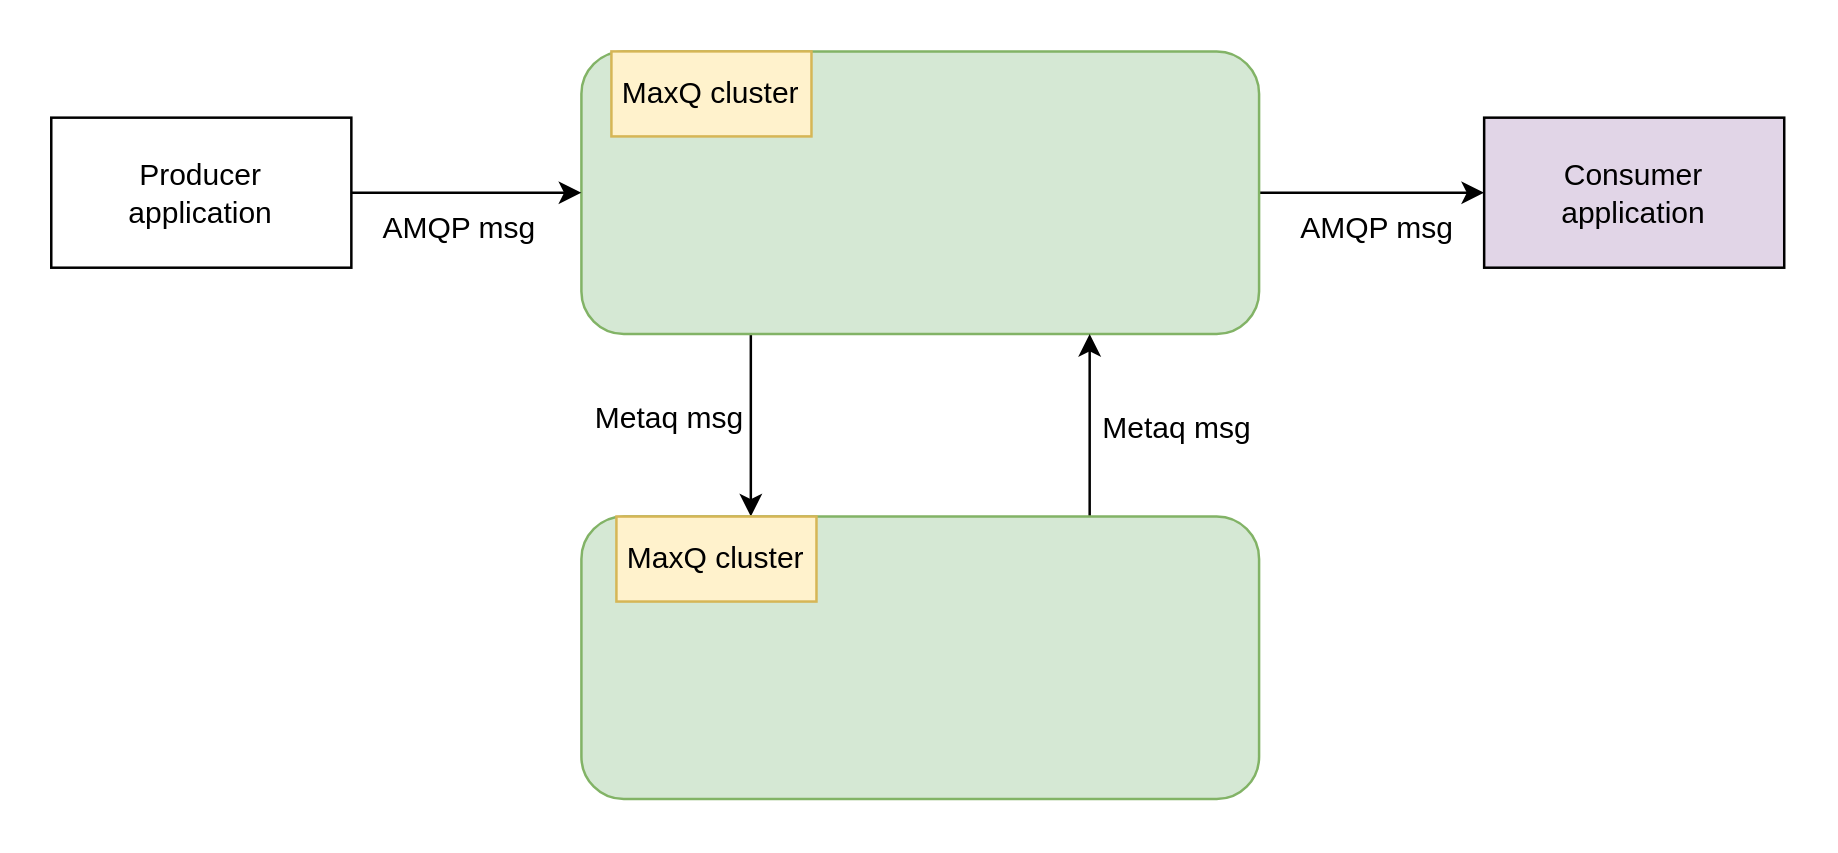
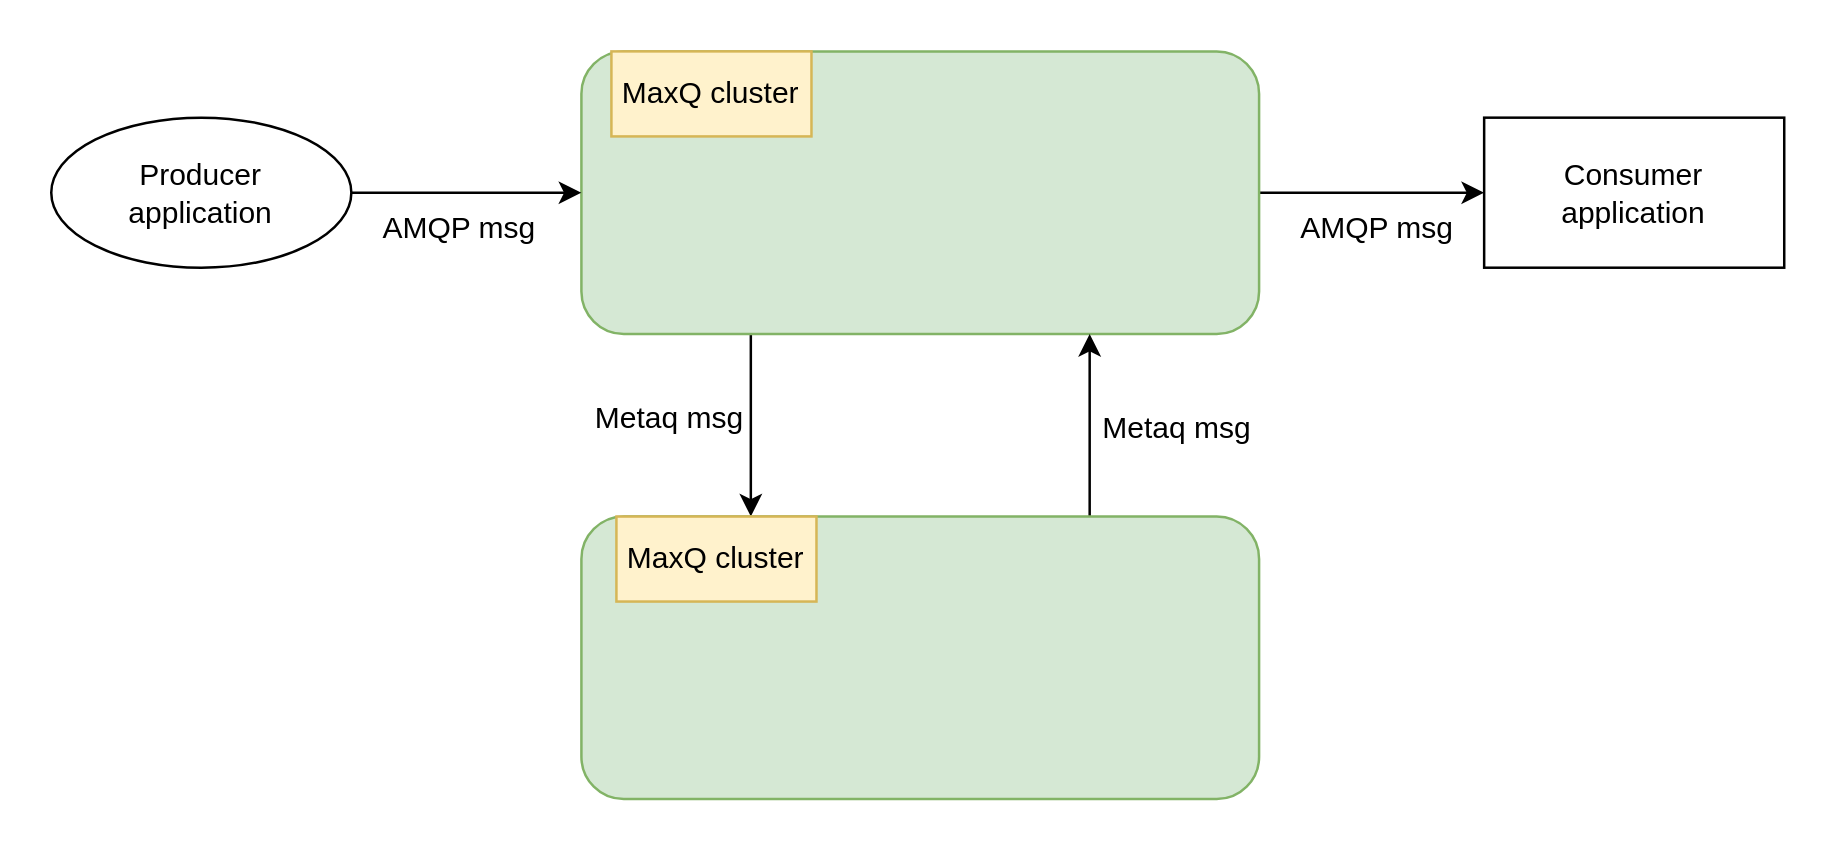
node "Producer application": shape rectangle -> ellipse
node "Consumer application": fillcolor #e1d5e7 -> #ffffff
